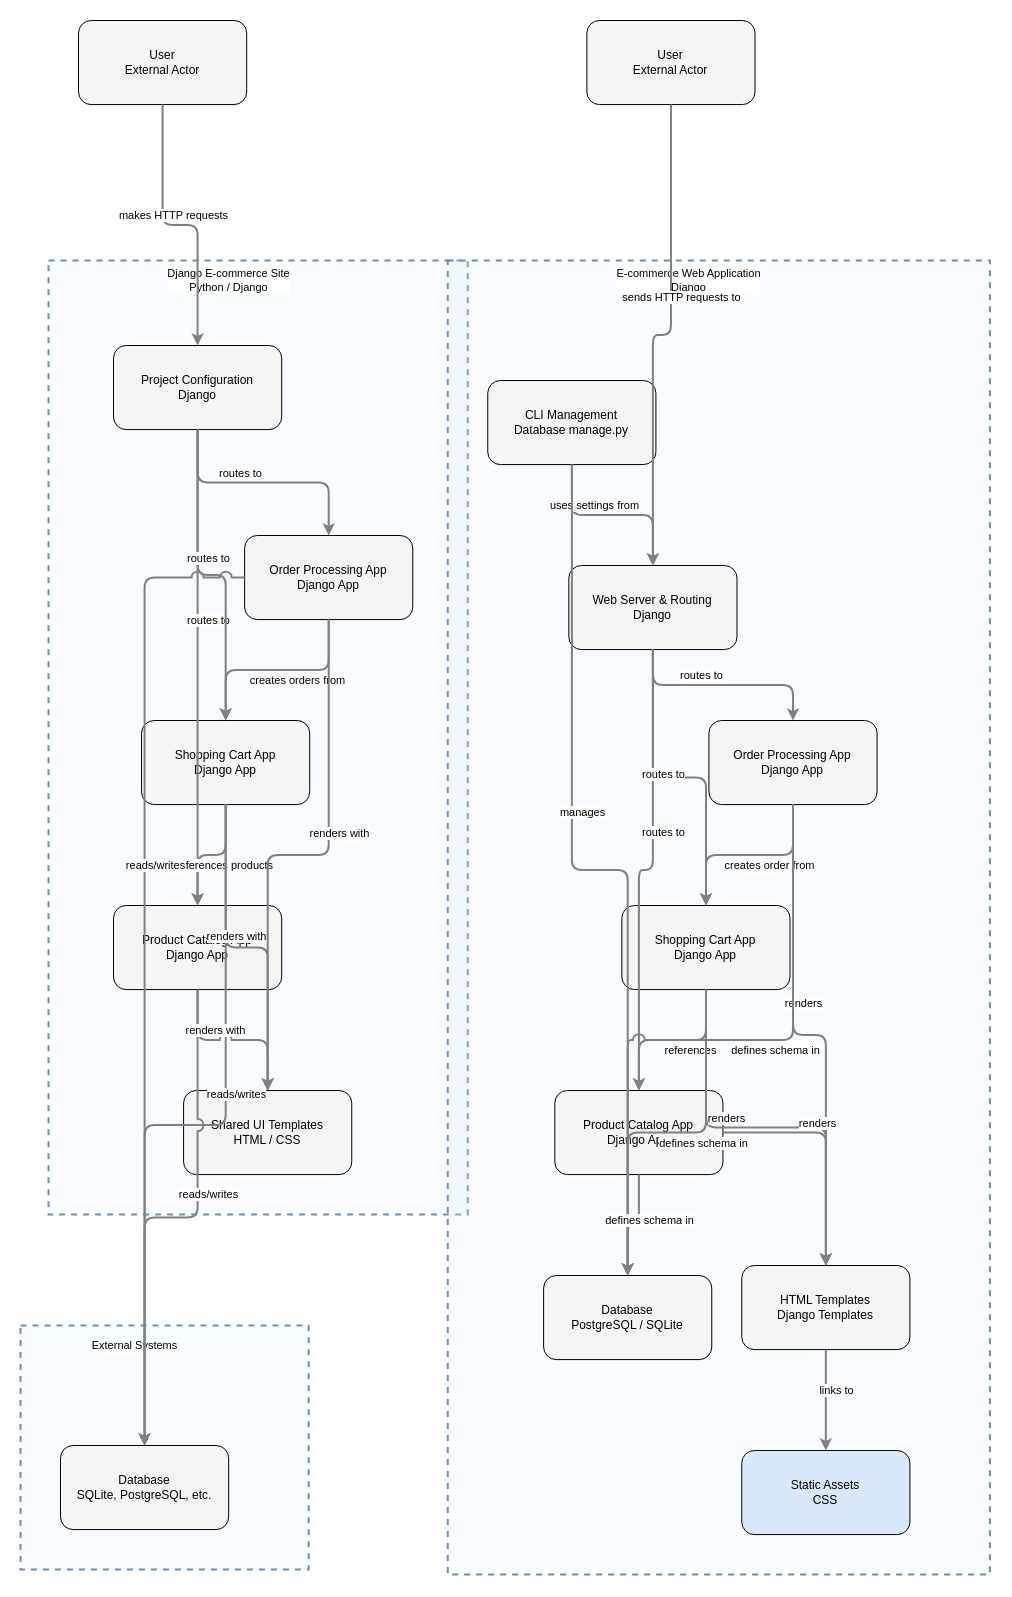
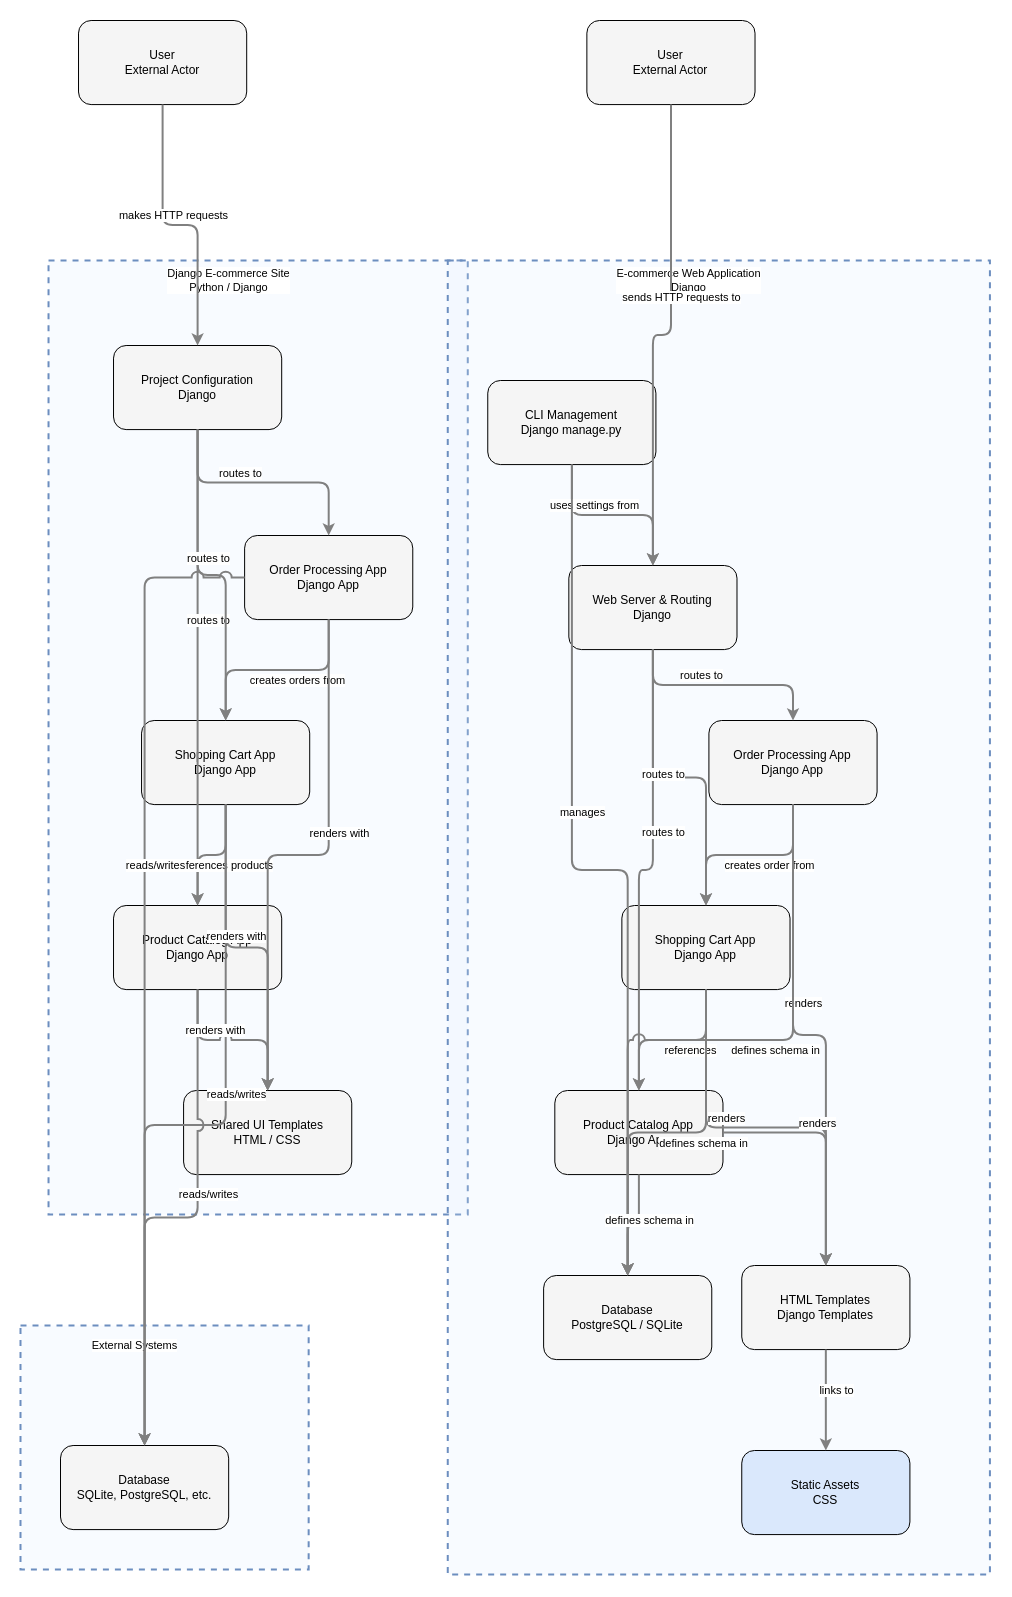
node "CLI Management Database manage.py": label "CLI Management Database manage.py" -> "CLI Management Django manage.py"
